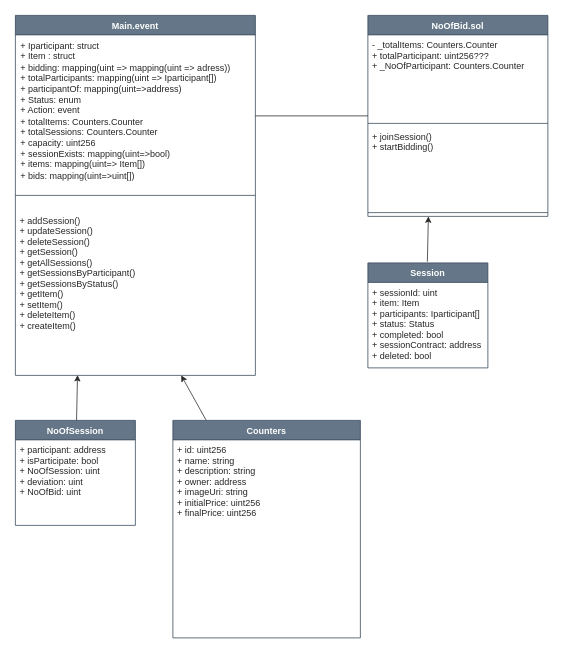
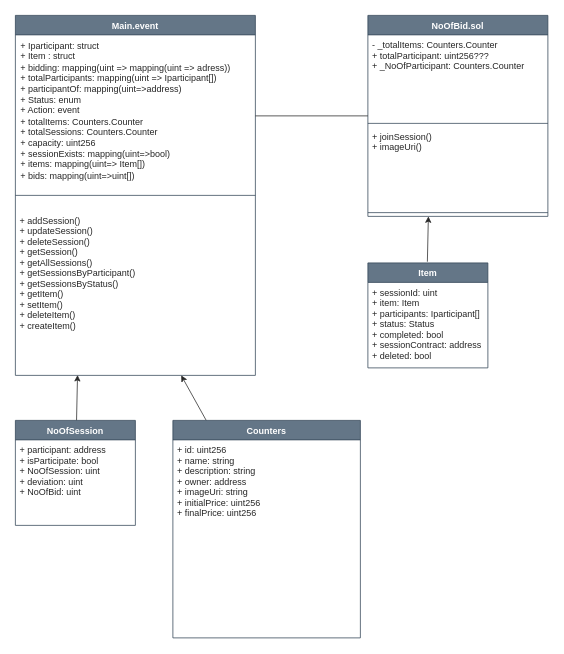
node "+ joinSession() + startBidding()": label "+ joinSession() + startBidding()" -> "+ joinSession() + imageUri()"
node "Session": label "Session" -> "Item"
